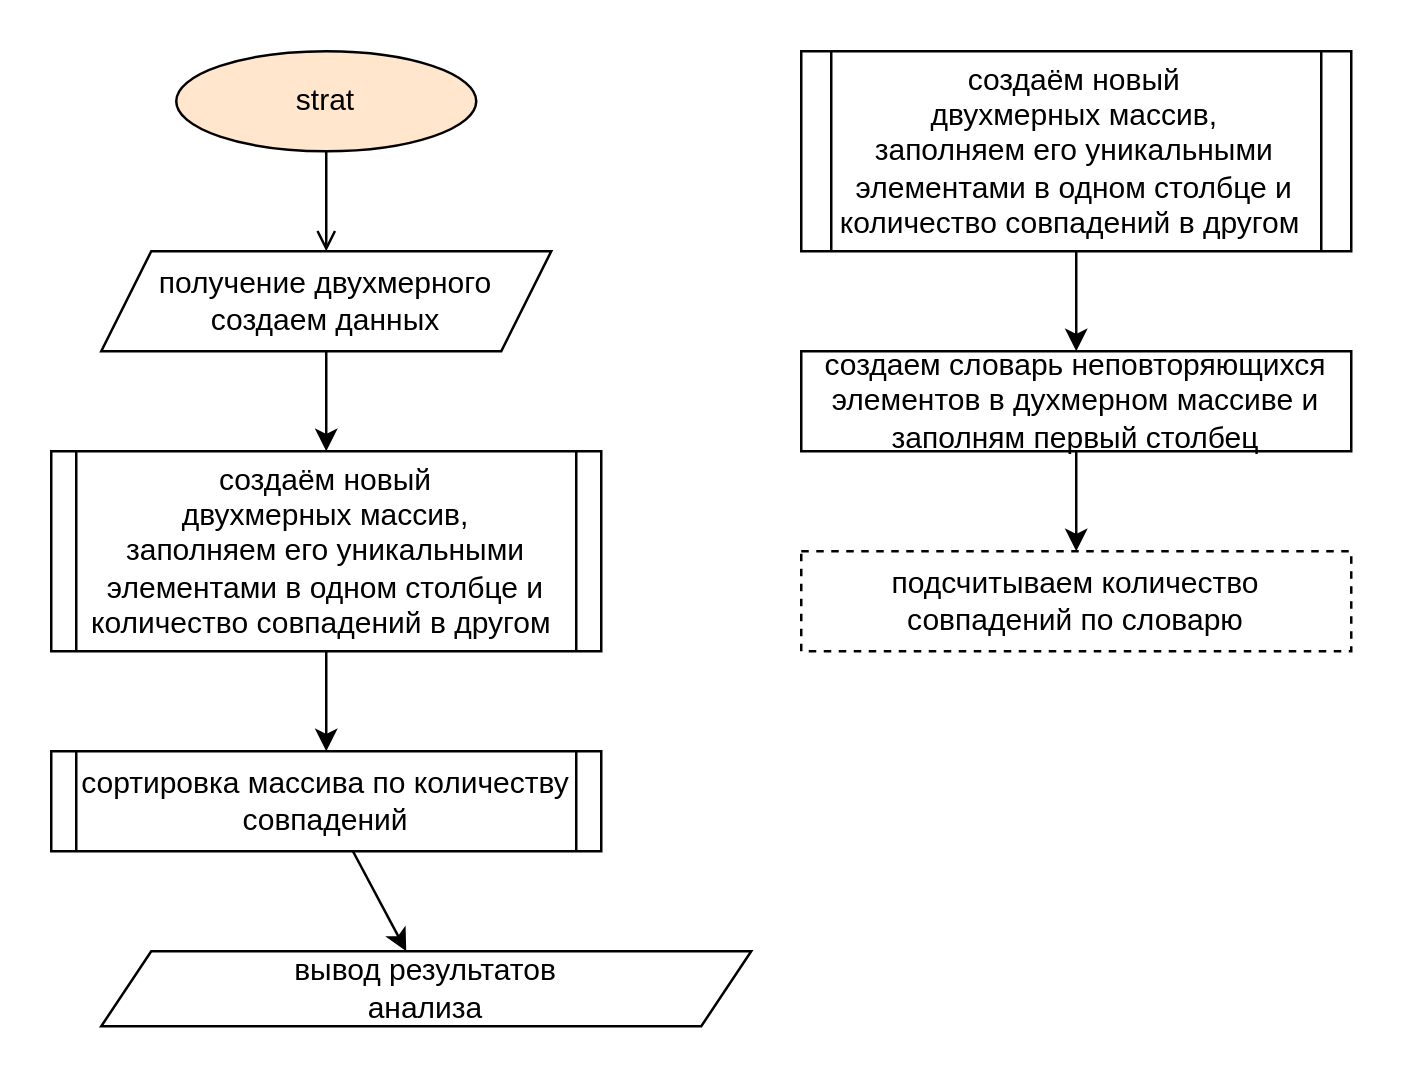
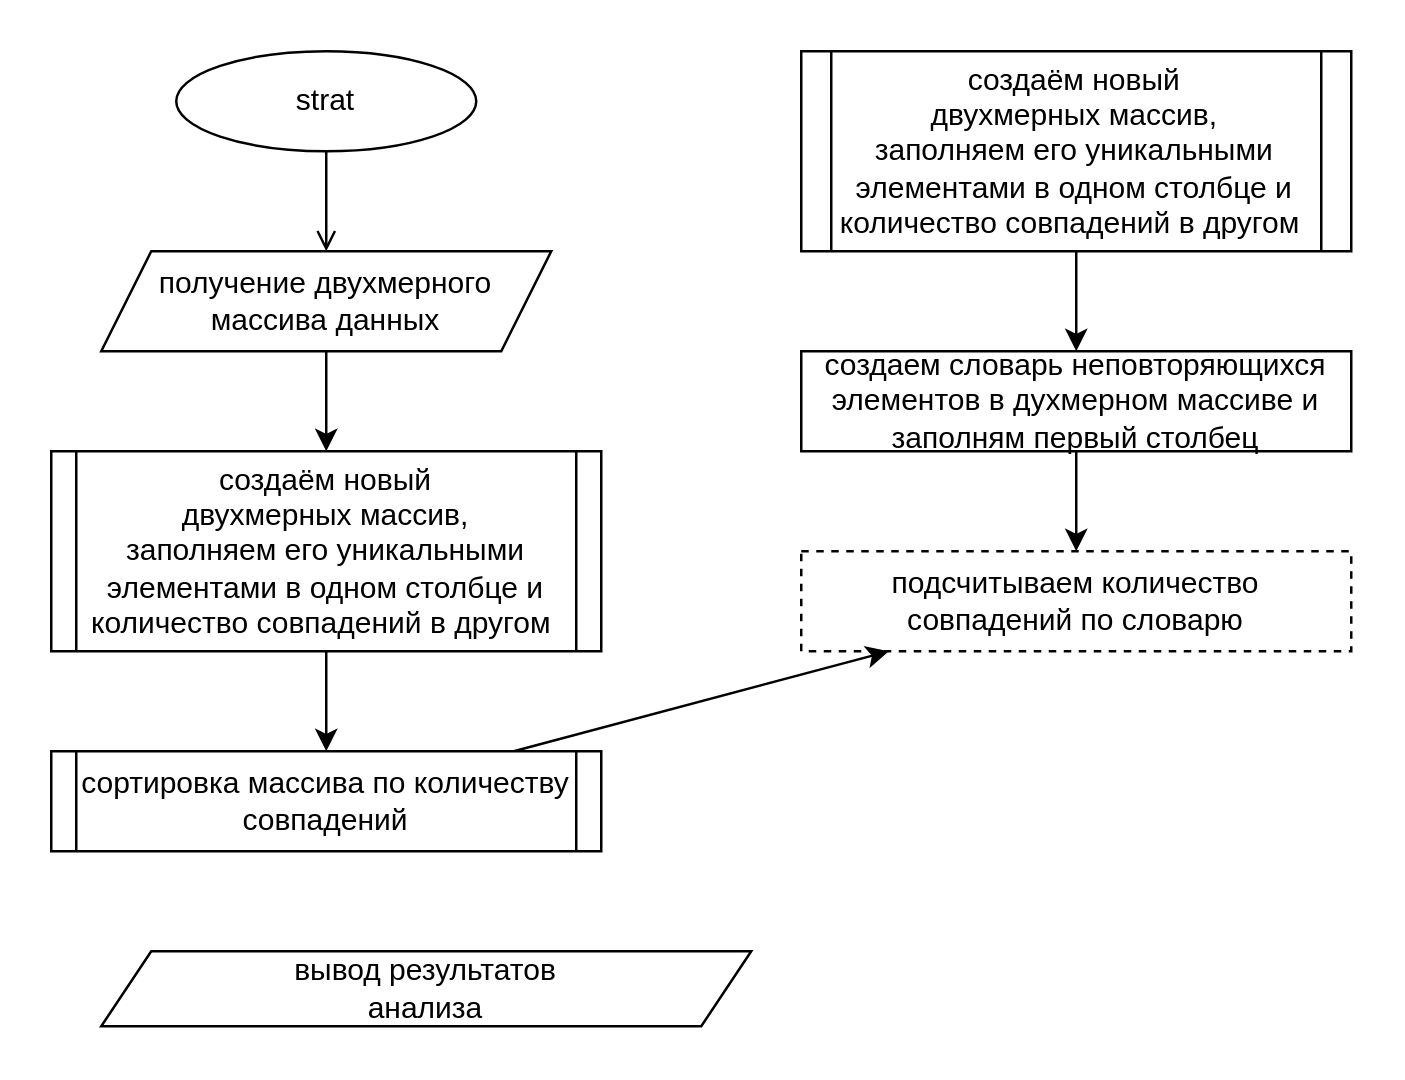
node "strat": fillcolor #ffe6cc -> #ffffff
node "получение двухмерного создаем данных": label "получение двухмерного создаем данных" -> "получение двухмерного массива данных"
edge "сортировка массива по количеству совпадений" -> "вывод результатов анализа": now "сортировка массива по количеству совпадений" -> "подсчитываем количество совпадений по словарю"
